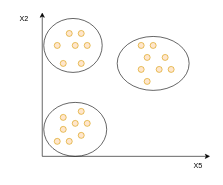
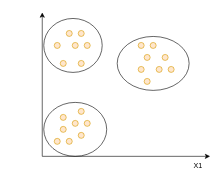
node "X2": removed
node "X5": label "X5" -> "X1"
